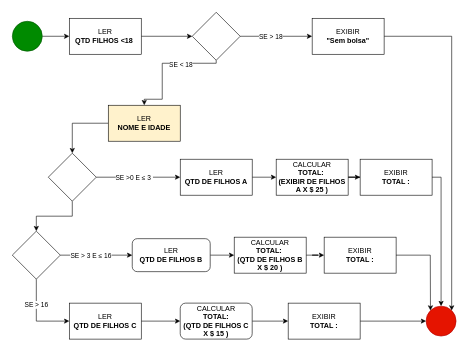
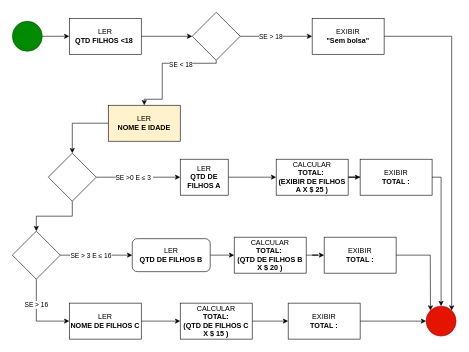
node "LER QTD DE FILHOS A": size 72x36 -> 48x36
node "LER QTD DE FILHOS C": label "LER QTD DE FILHOS C" -> "LER NOME DE FILHOS C"
node "CALCULAR TOTAL:(QTD DE FILHOS C X $ 15 )": shape rounded rectangle -> rectangle
